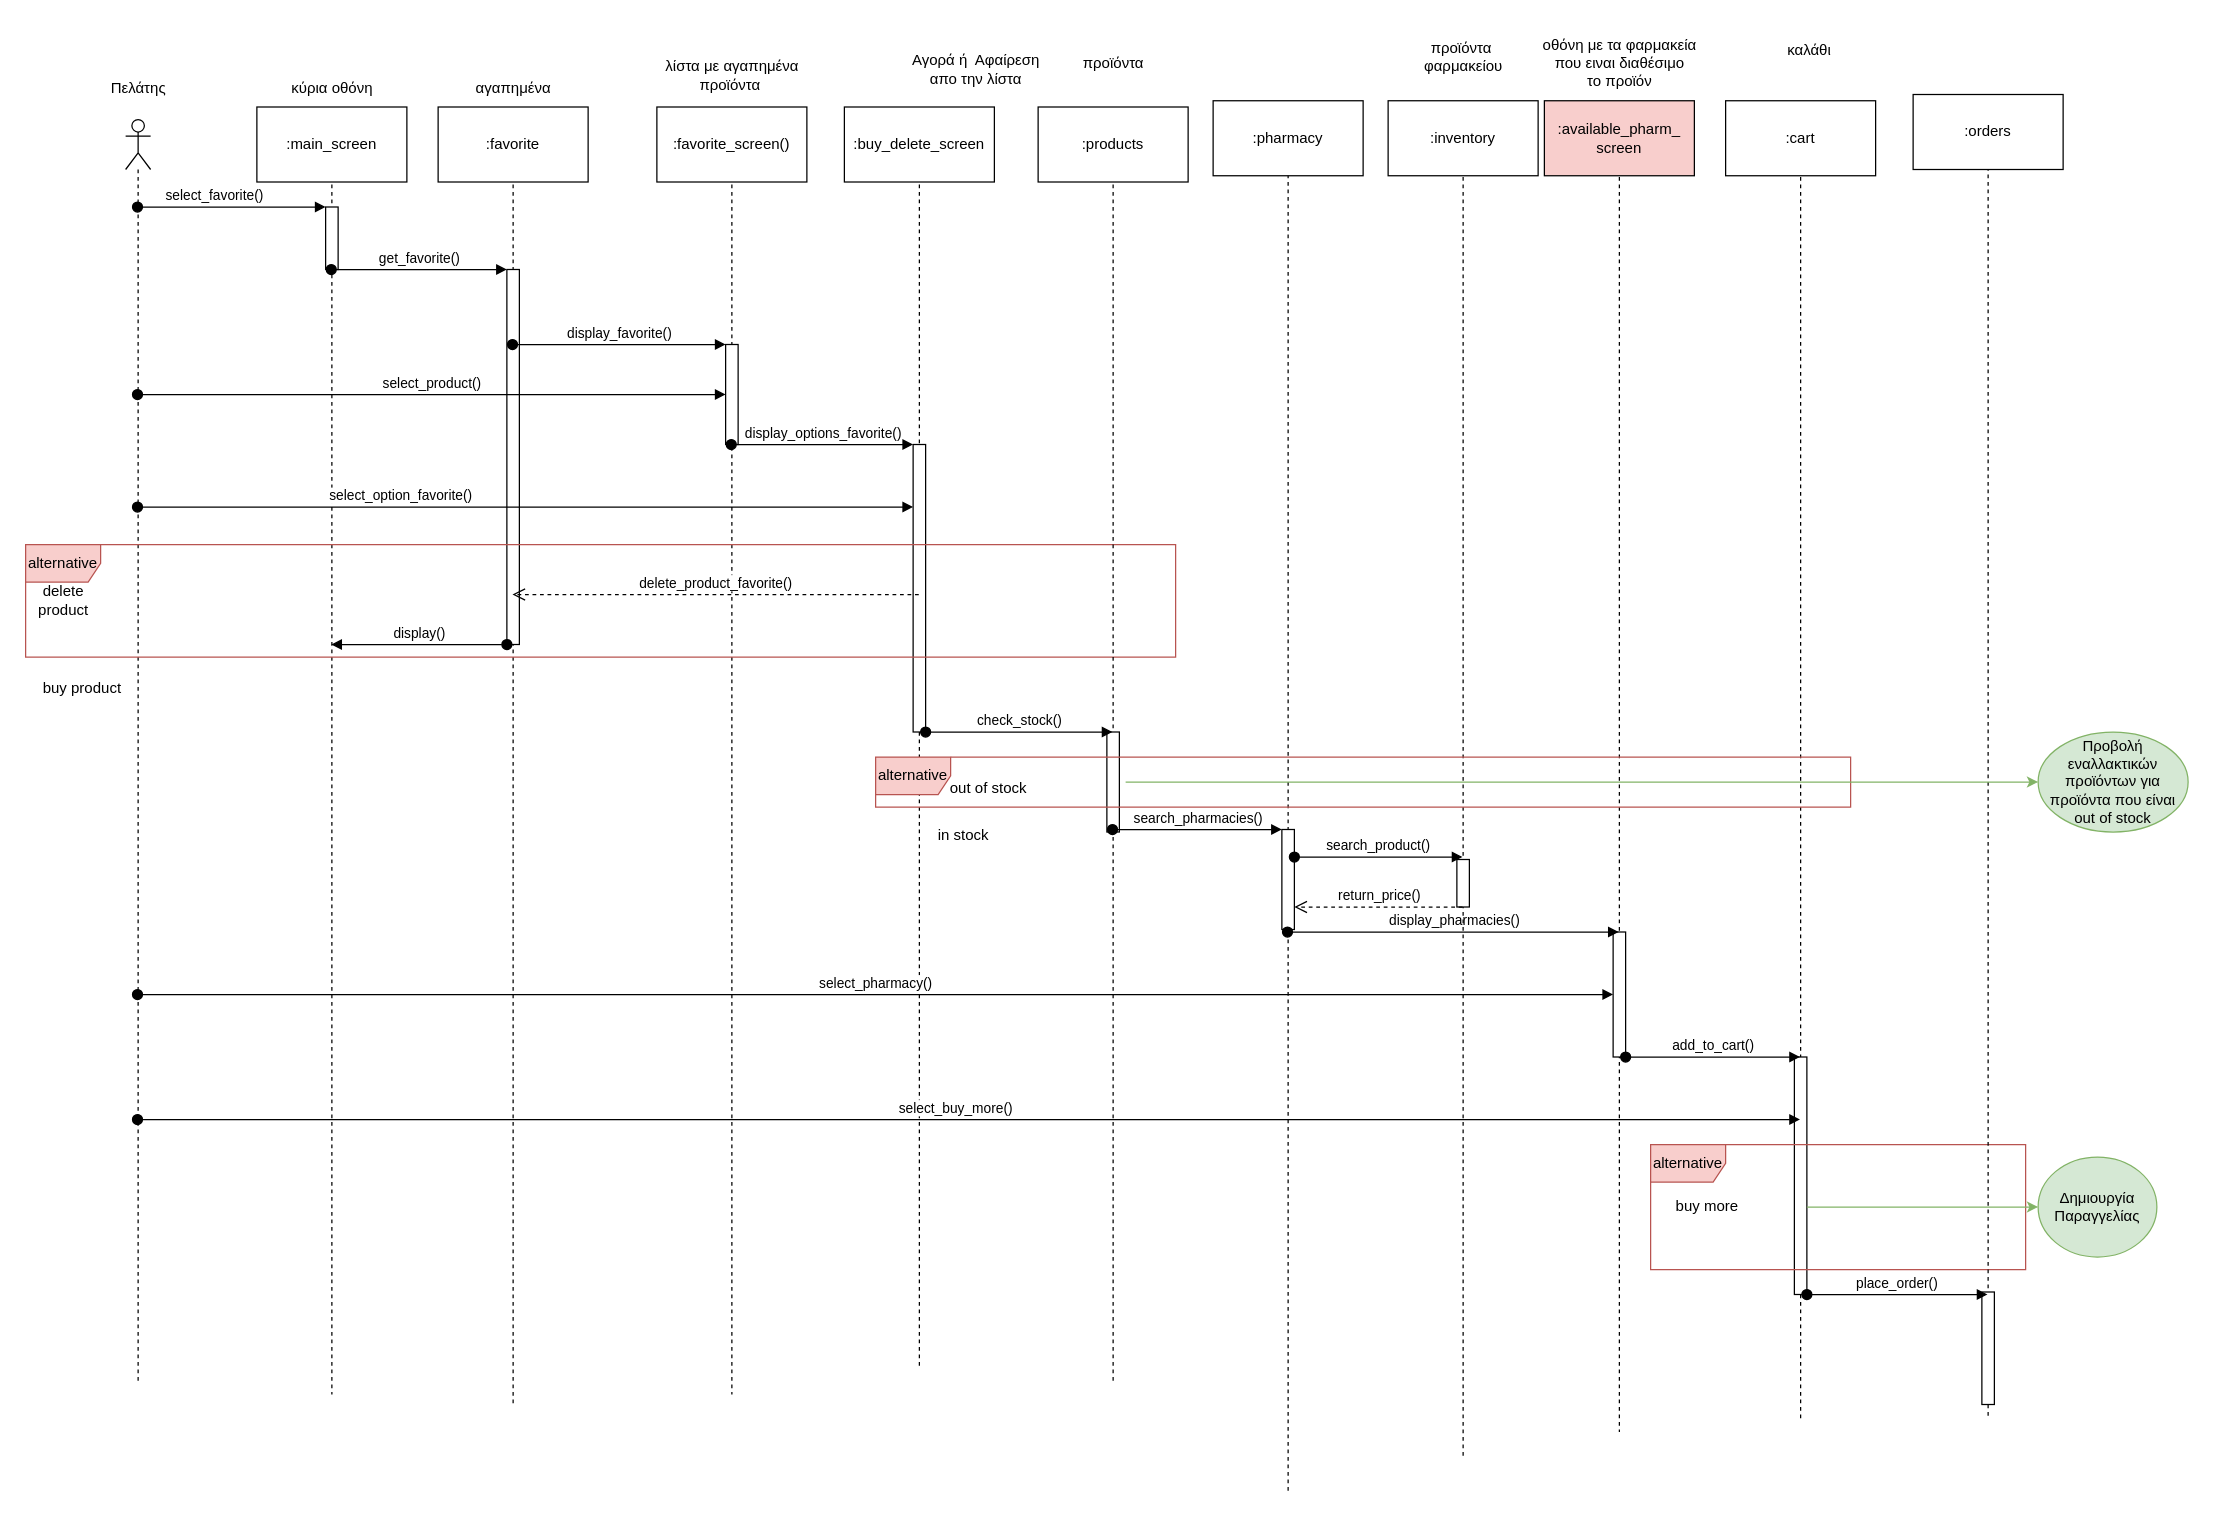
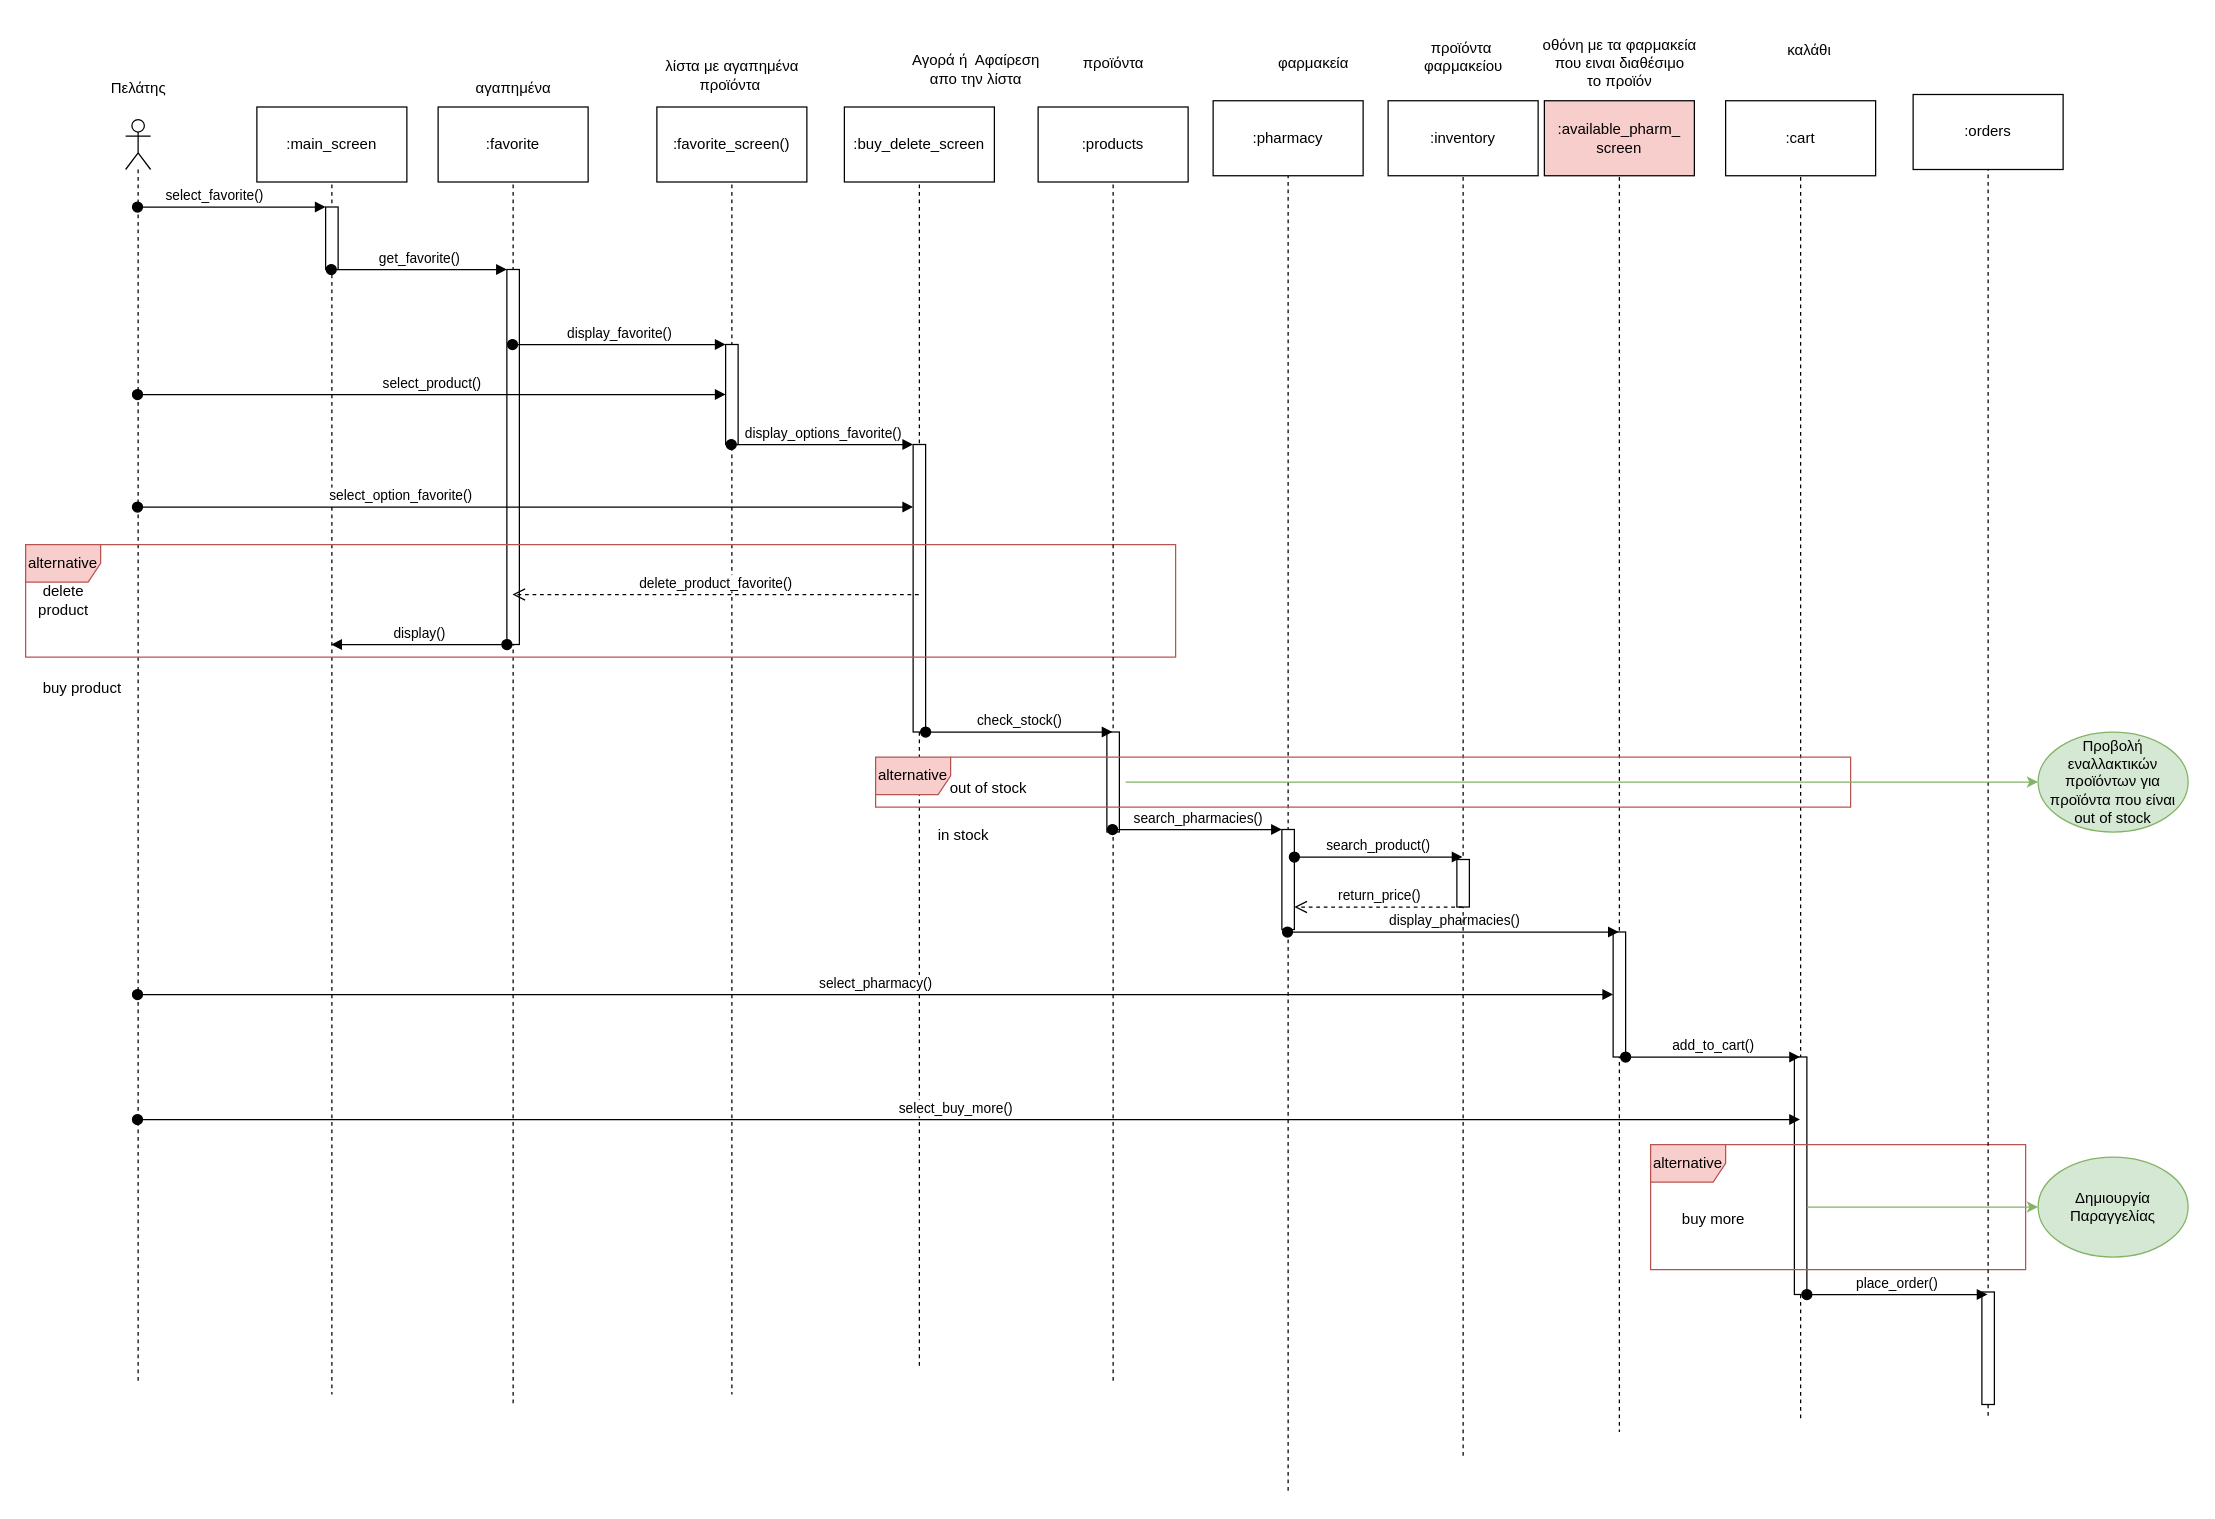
node "φαρμακεία": added
node "κύρια οθόνη": removed
node "buy more": moved (1707, 1207) -> (1713, 1219)
node "Δημιουργία Παραγγελίας": size 119x100 -> 150x100
